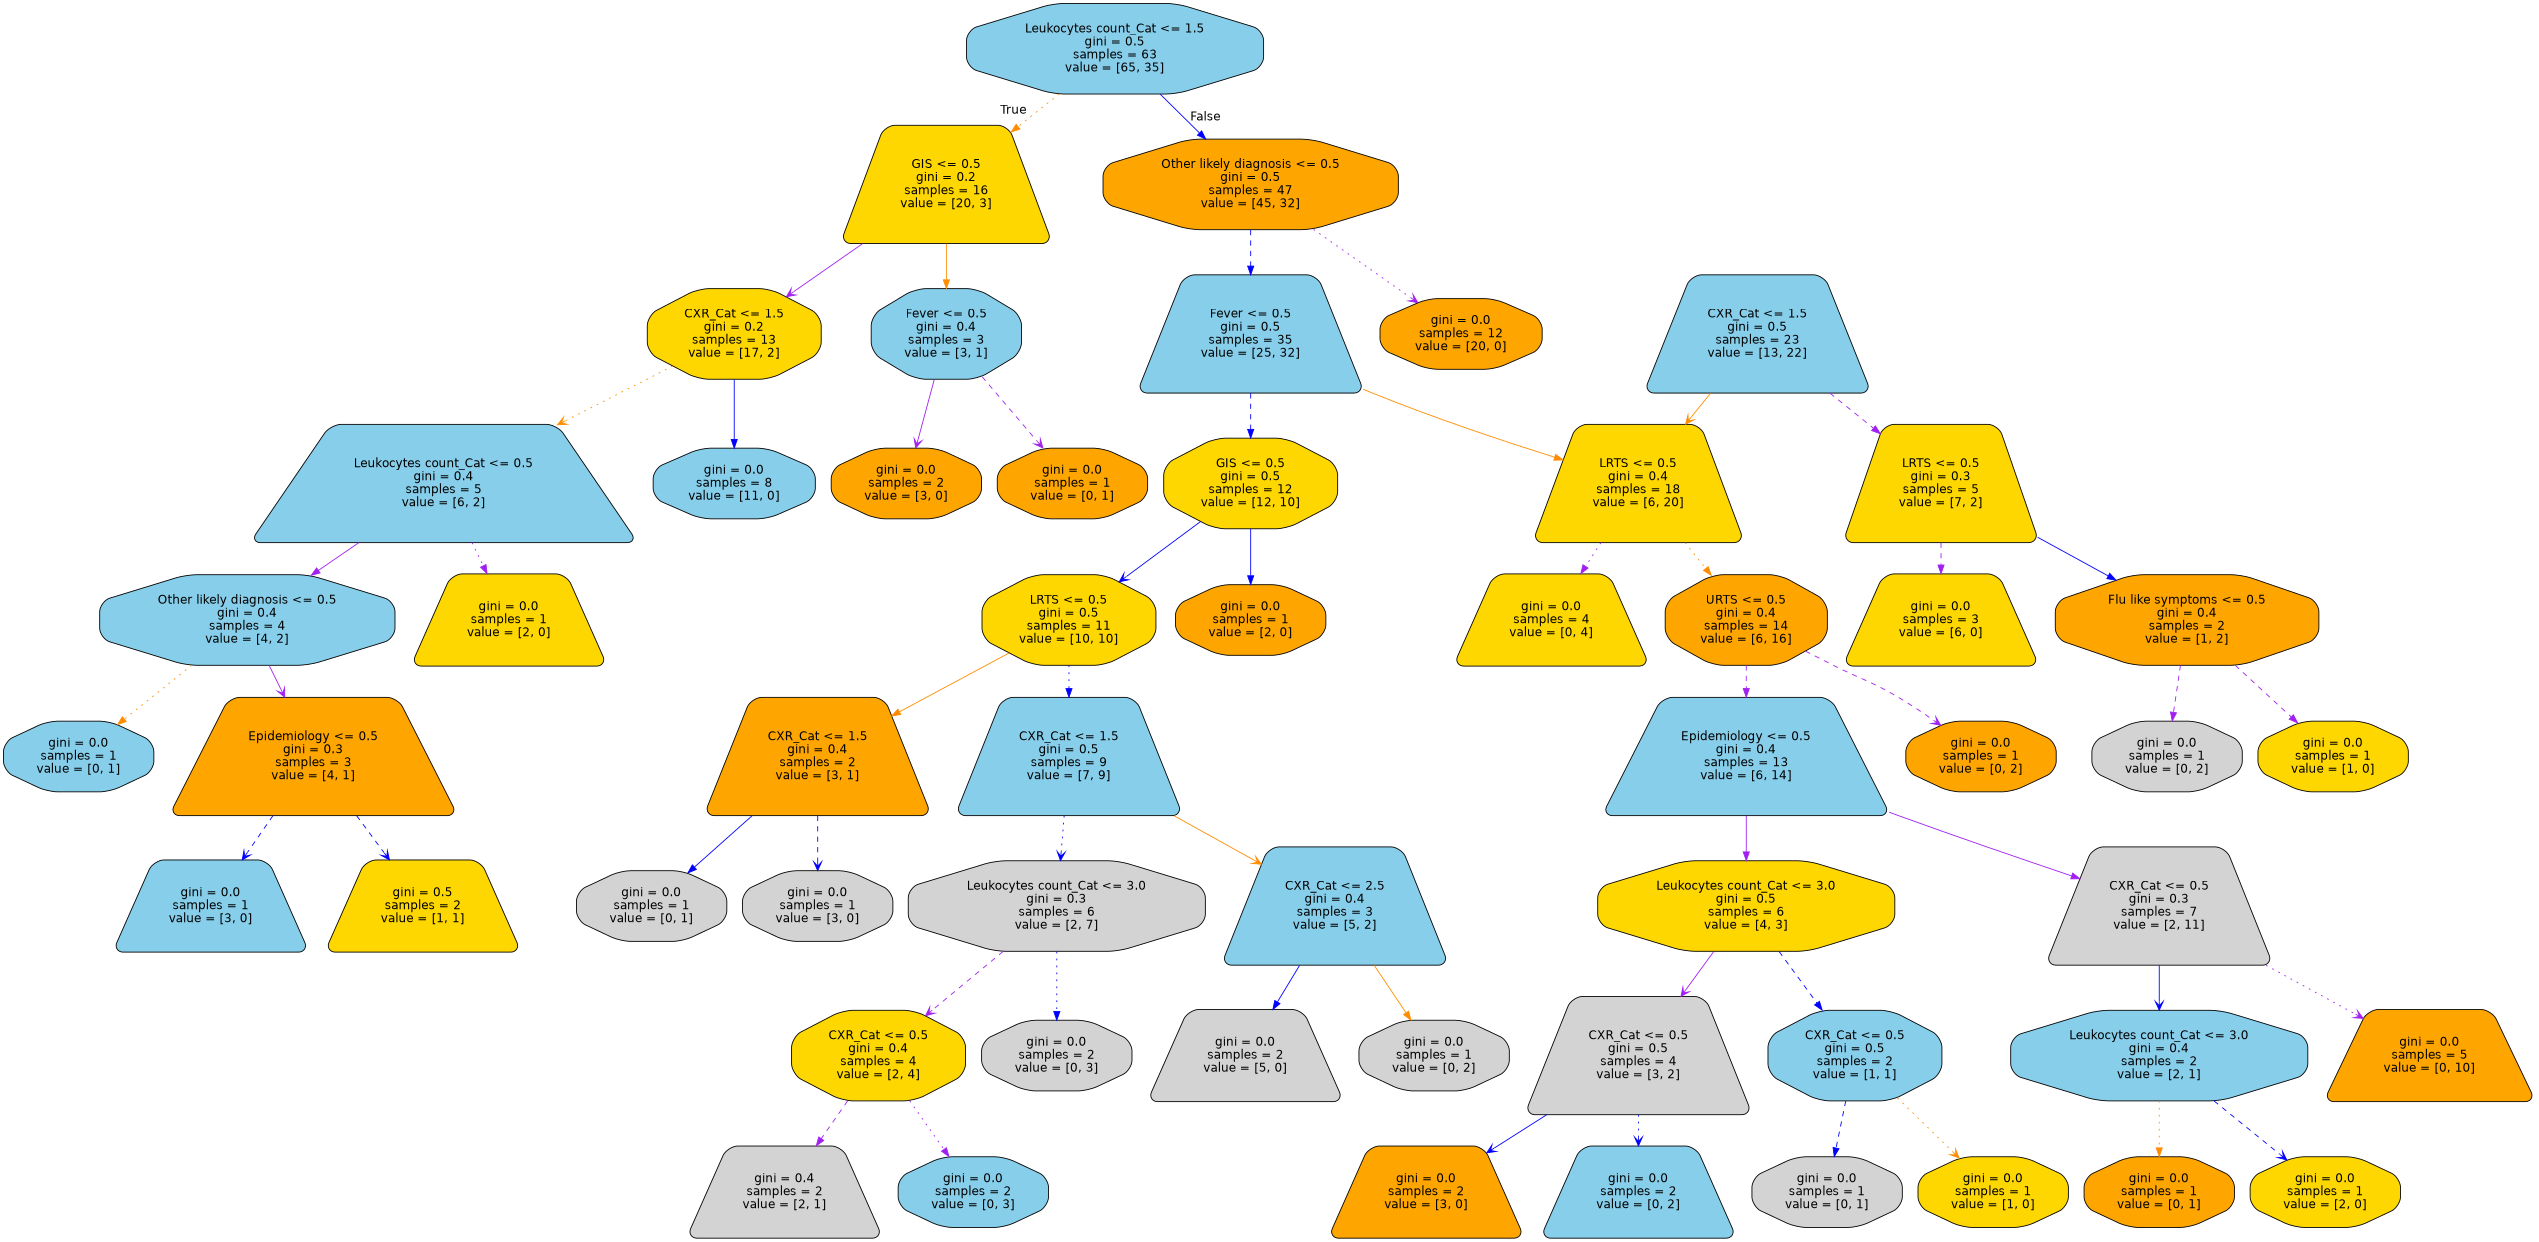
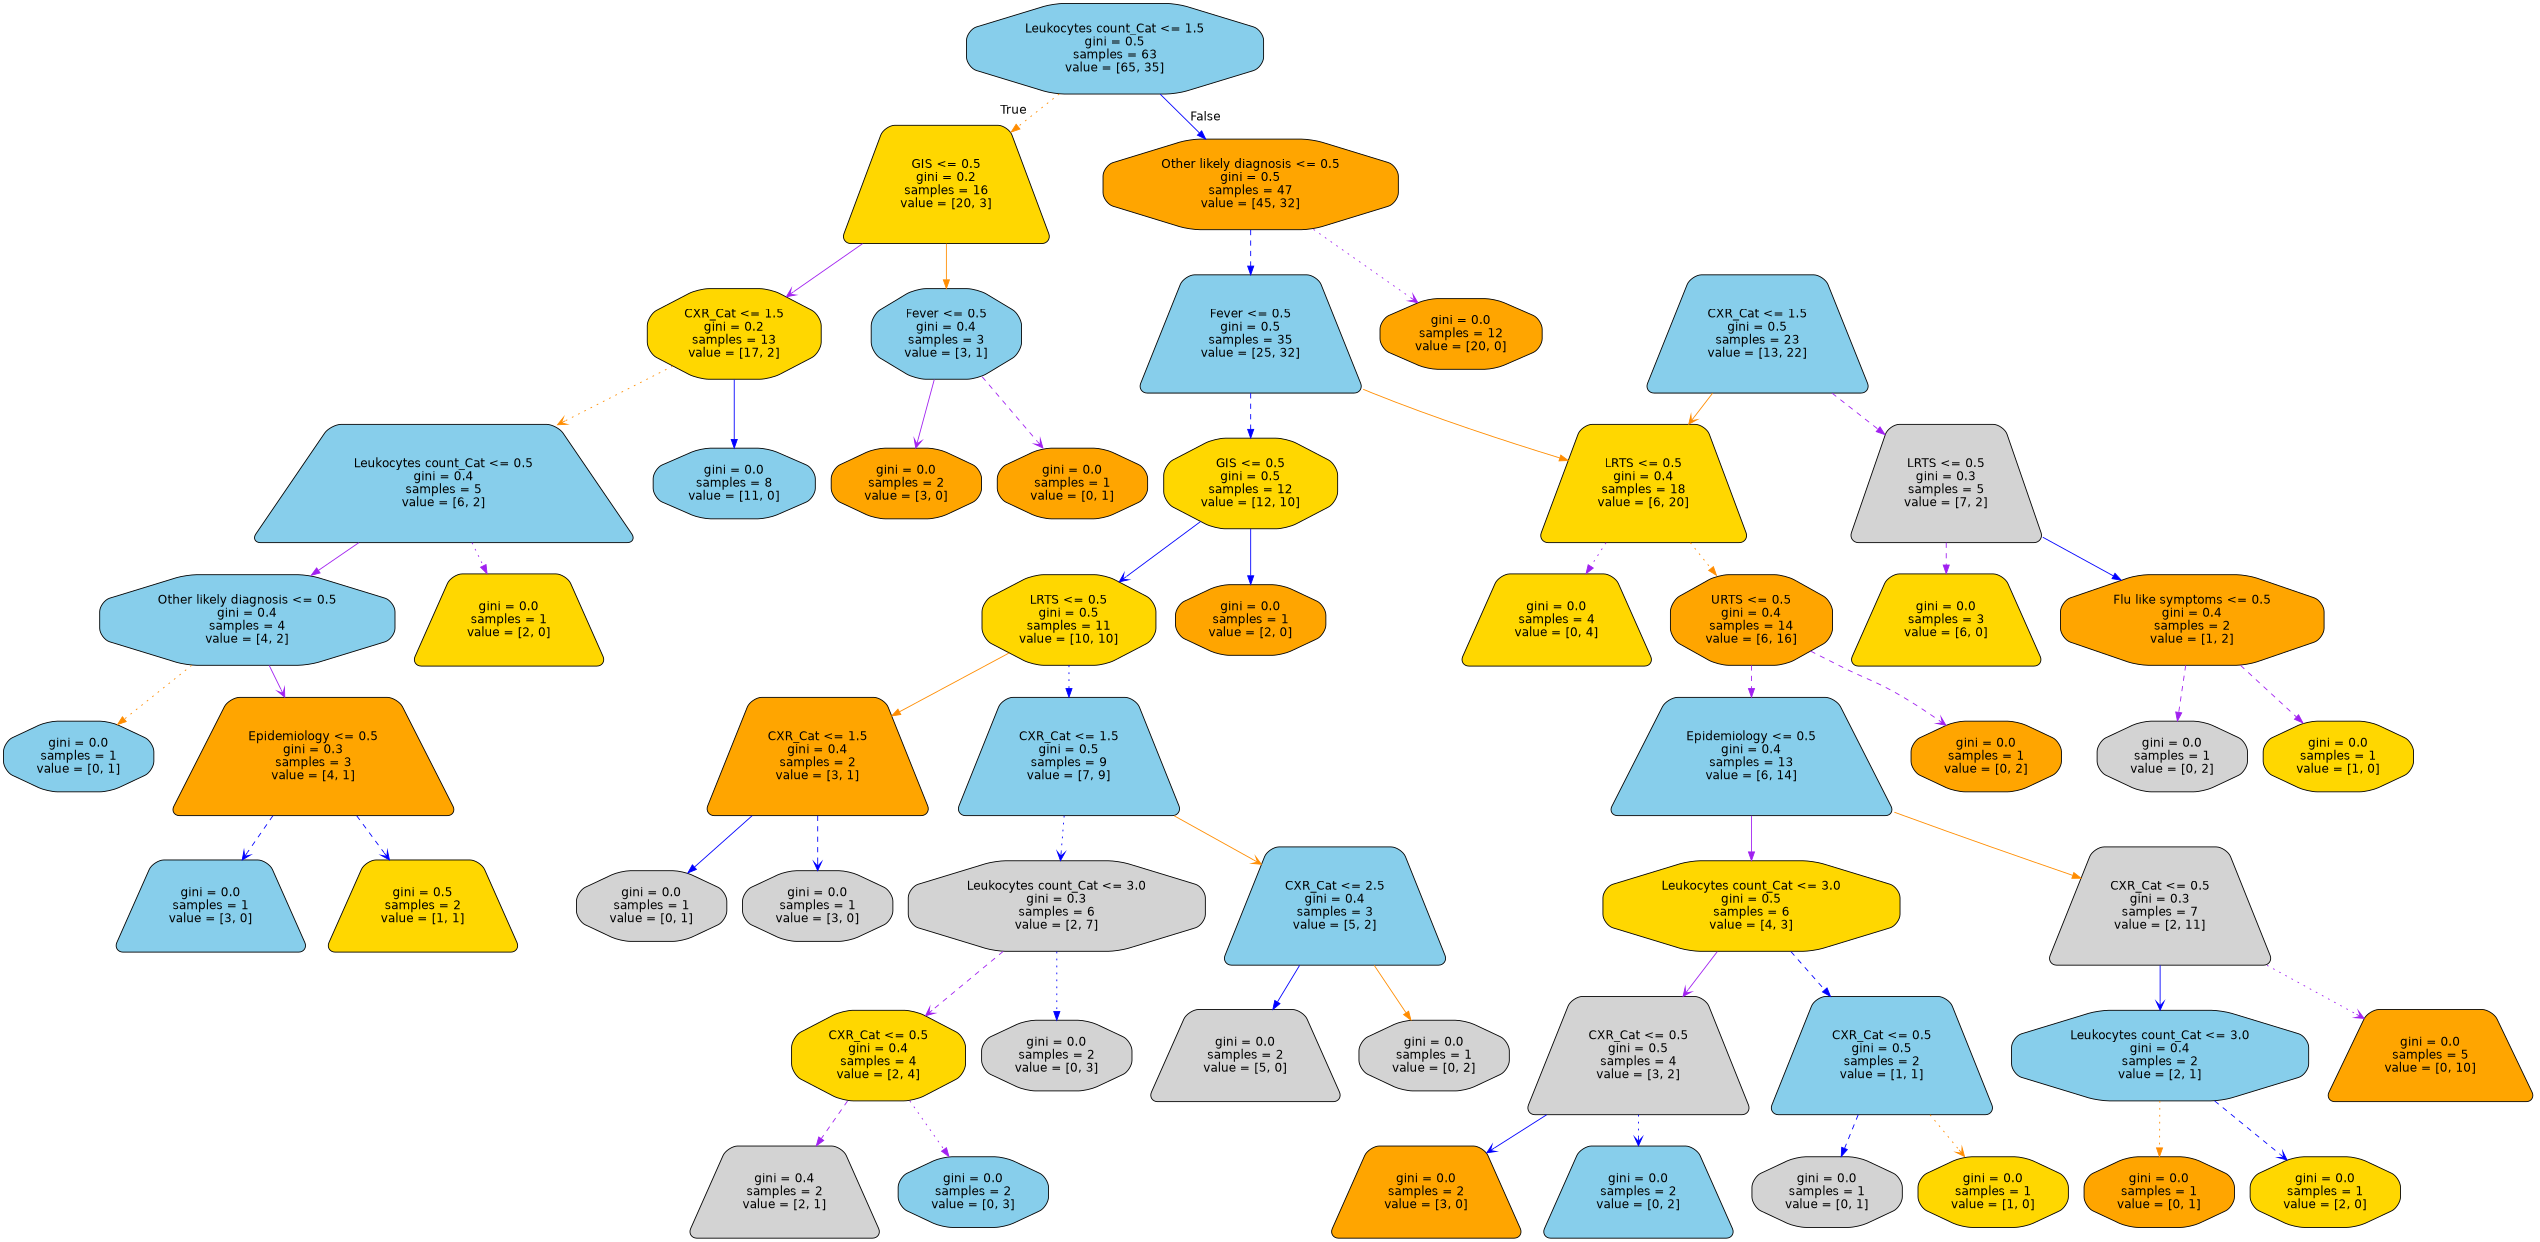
node "LRTS <= 0.5 gini = 0.3 samples = 5 value = [7, 2]": fillcolor gold -> lightgrey
edge "Epidemiology <= 0.5 gini = 0.4 samples = 13 value = [6, 14]" -> "CXR_Cat <= 0.5 gini = 0.3 samples = 7 value = [2, 11]": color purple -> darkorange
node "CXR_Cat <= 0.5 gini = 0.5 samples = 2 value = [1, 1]": shape octagon -> trapezium
